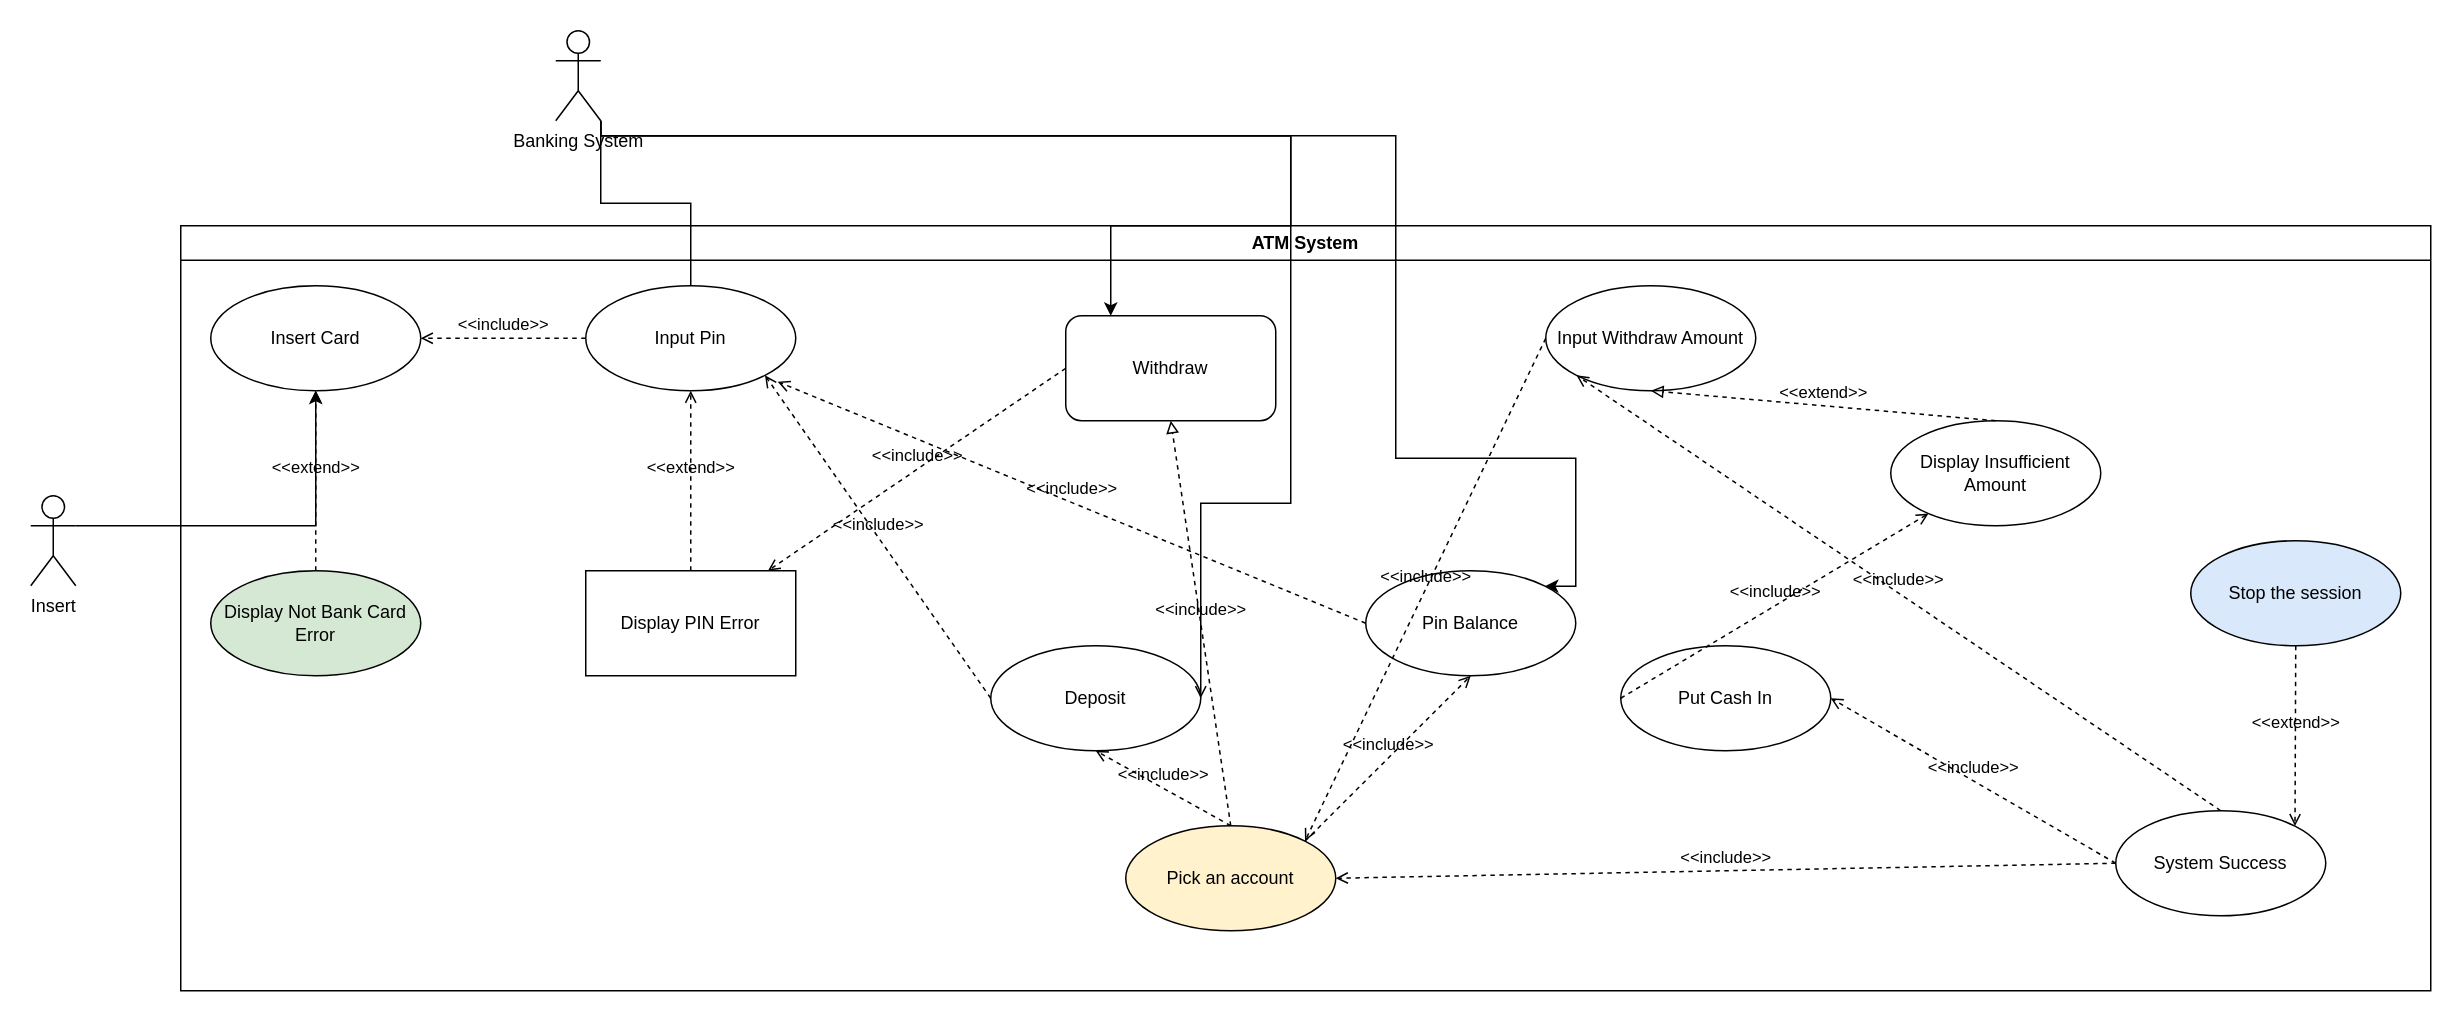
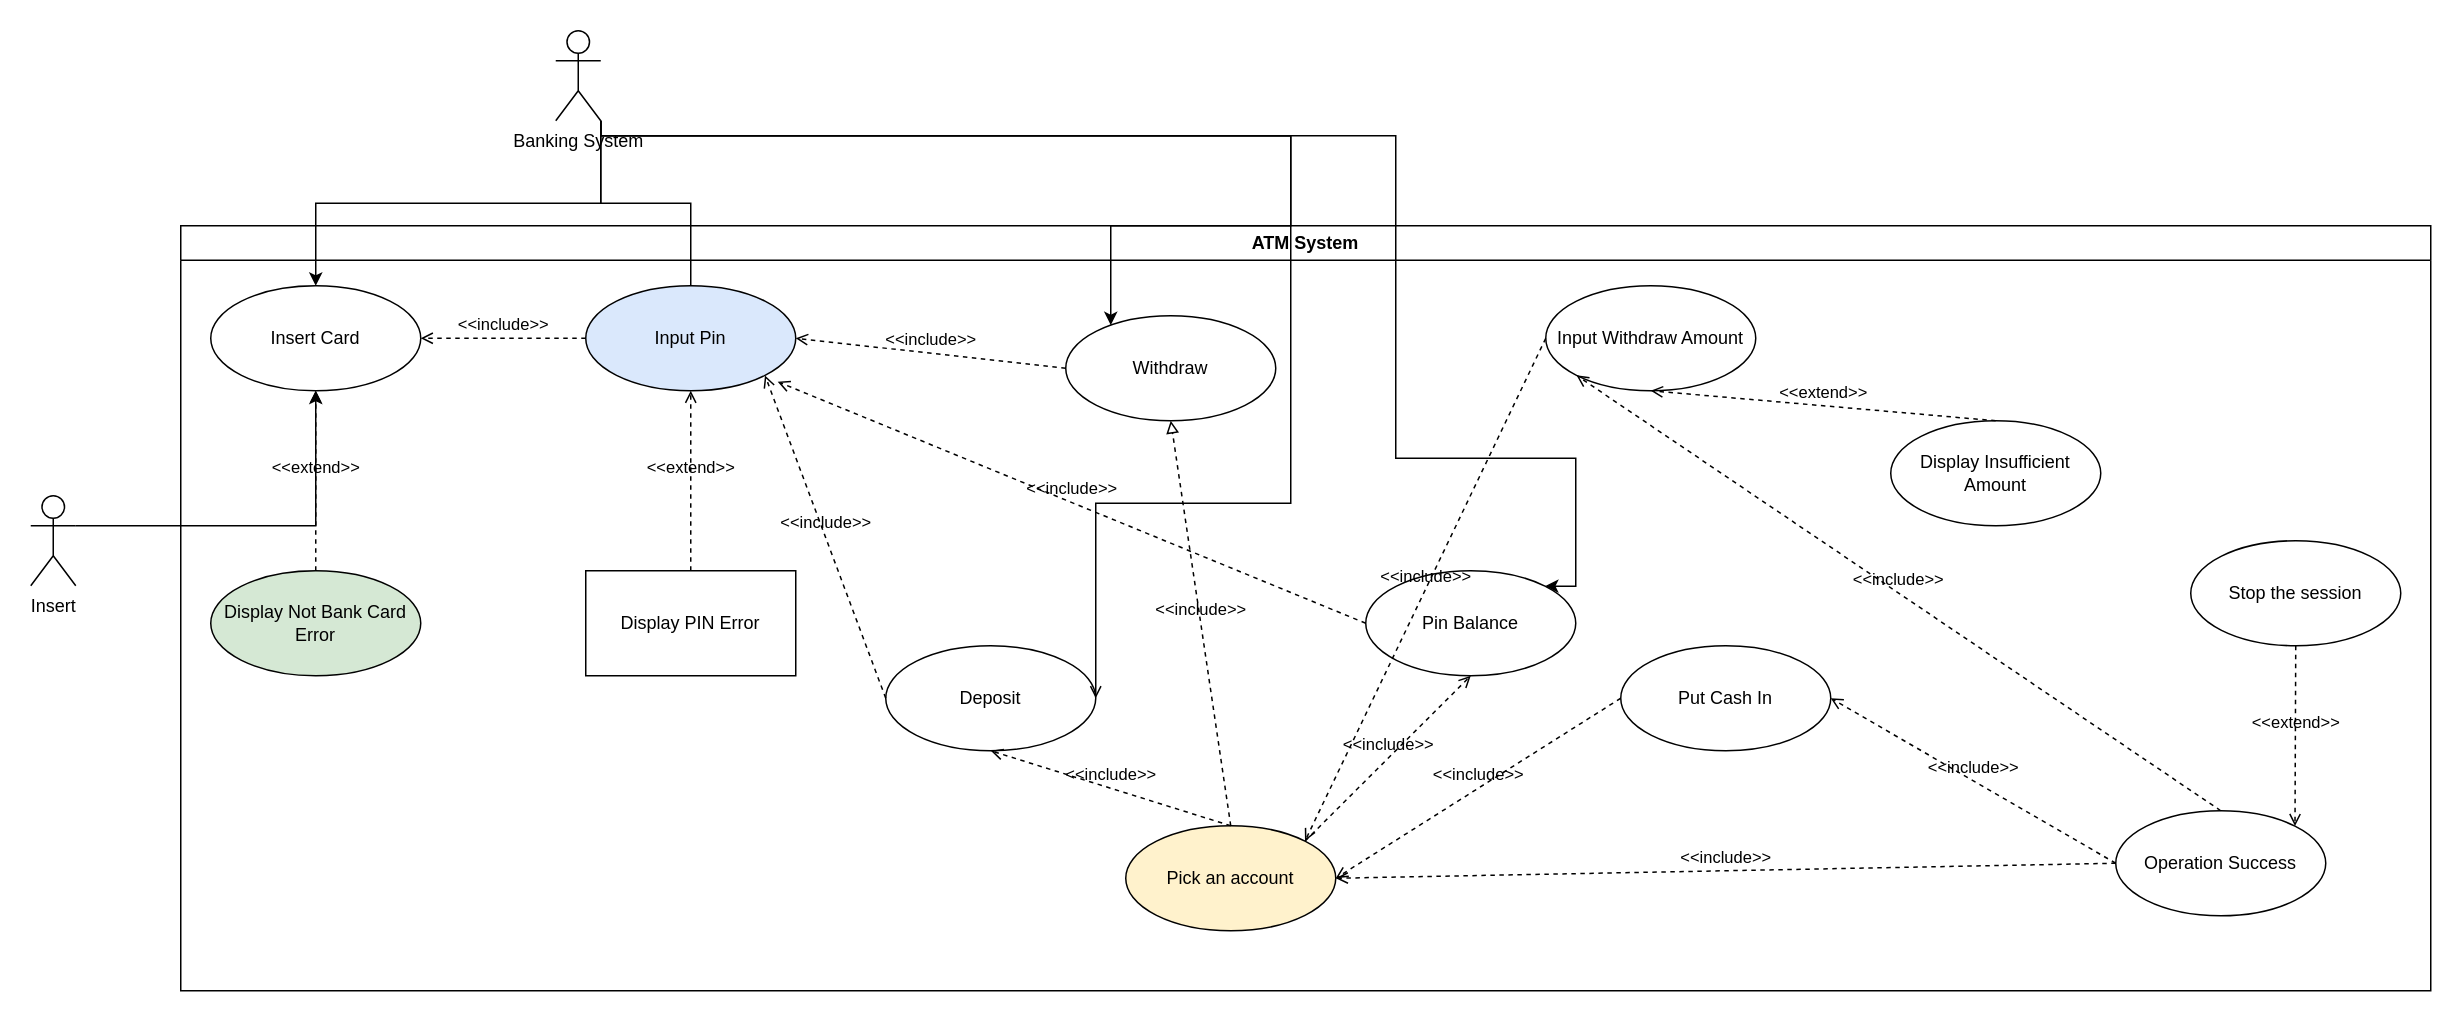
edge "Banking System" -> "Insert Card": added
node "Input Pin": fillcolor #ffffff -> #dae8fc
node "Withdraw": shape rounded rectangle -> ellipse
edge "Display Insufficient Amount" -> "Input Withdraw Amount": arrowhead block -> open
edge "Withdraw" -> "Display PIN Error": now "Withdraw" -> "Input Pin"
node "Stop the session": fillcolor #dae8fc -> #ffffff
edge "Put Cash In" -> "Display Insufficient Amount": now "Put Cash In" -> "Pick an account"
node "Deposit": moved (1096, 698) -> (991, 698)
node "System Success": label "System Success" -> "Operation Success"
